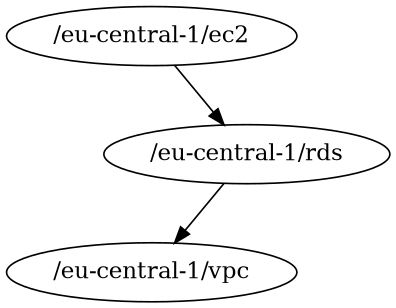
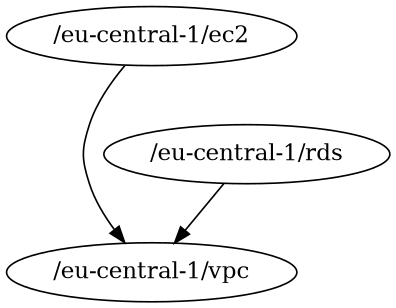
edge "/eu-central-1/ec2" -> "/eu-central-1/rds": now "/eu-central-1/ec2" -> "/eu-central-1/vpc"
